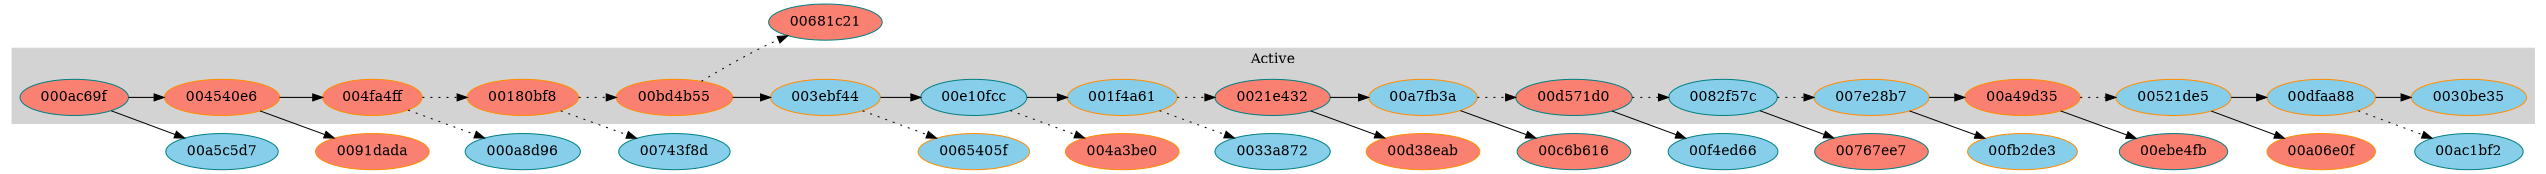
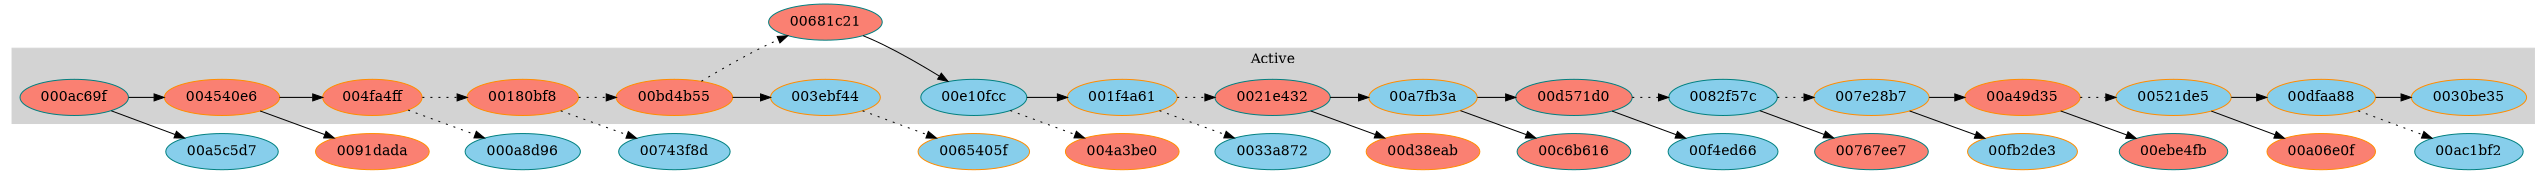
edge "003ebf44" -> "00e10fcc": now "00681c21" -> "00e10fcc"
edge "00a7fb3a" -> "00d571d0": style dotted -> solid
